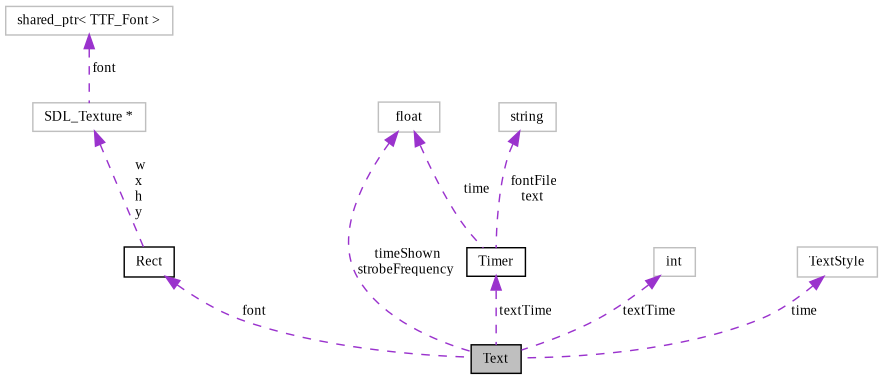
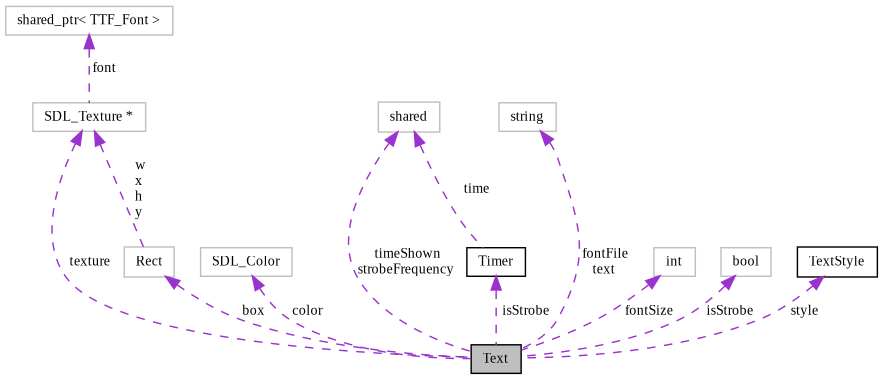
node "float": label "float" -> "shared"
edge "Timer" -> "string": now "Text" -> "string"
node "Rect": color black -> grey75
node "SDL_Color": added
node "bool": added
node "TextStyle": color grey75 -> black
edge "Text" -> "Rect": label " font" -> " box"
edge "Text" -> "Timer": label " textTime" -> " isStrobe"
edge "Text" -> "int": label " textTime" -> " fontSize"
edge "Text" -> "TextStyle": label " time" -> " style"
edge "Text" -> "SDL_Texture *": added, label "texture"
